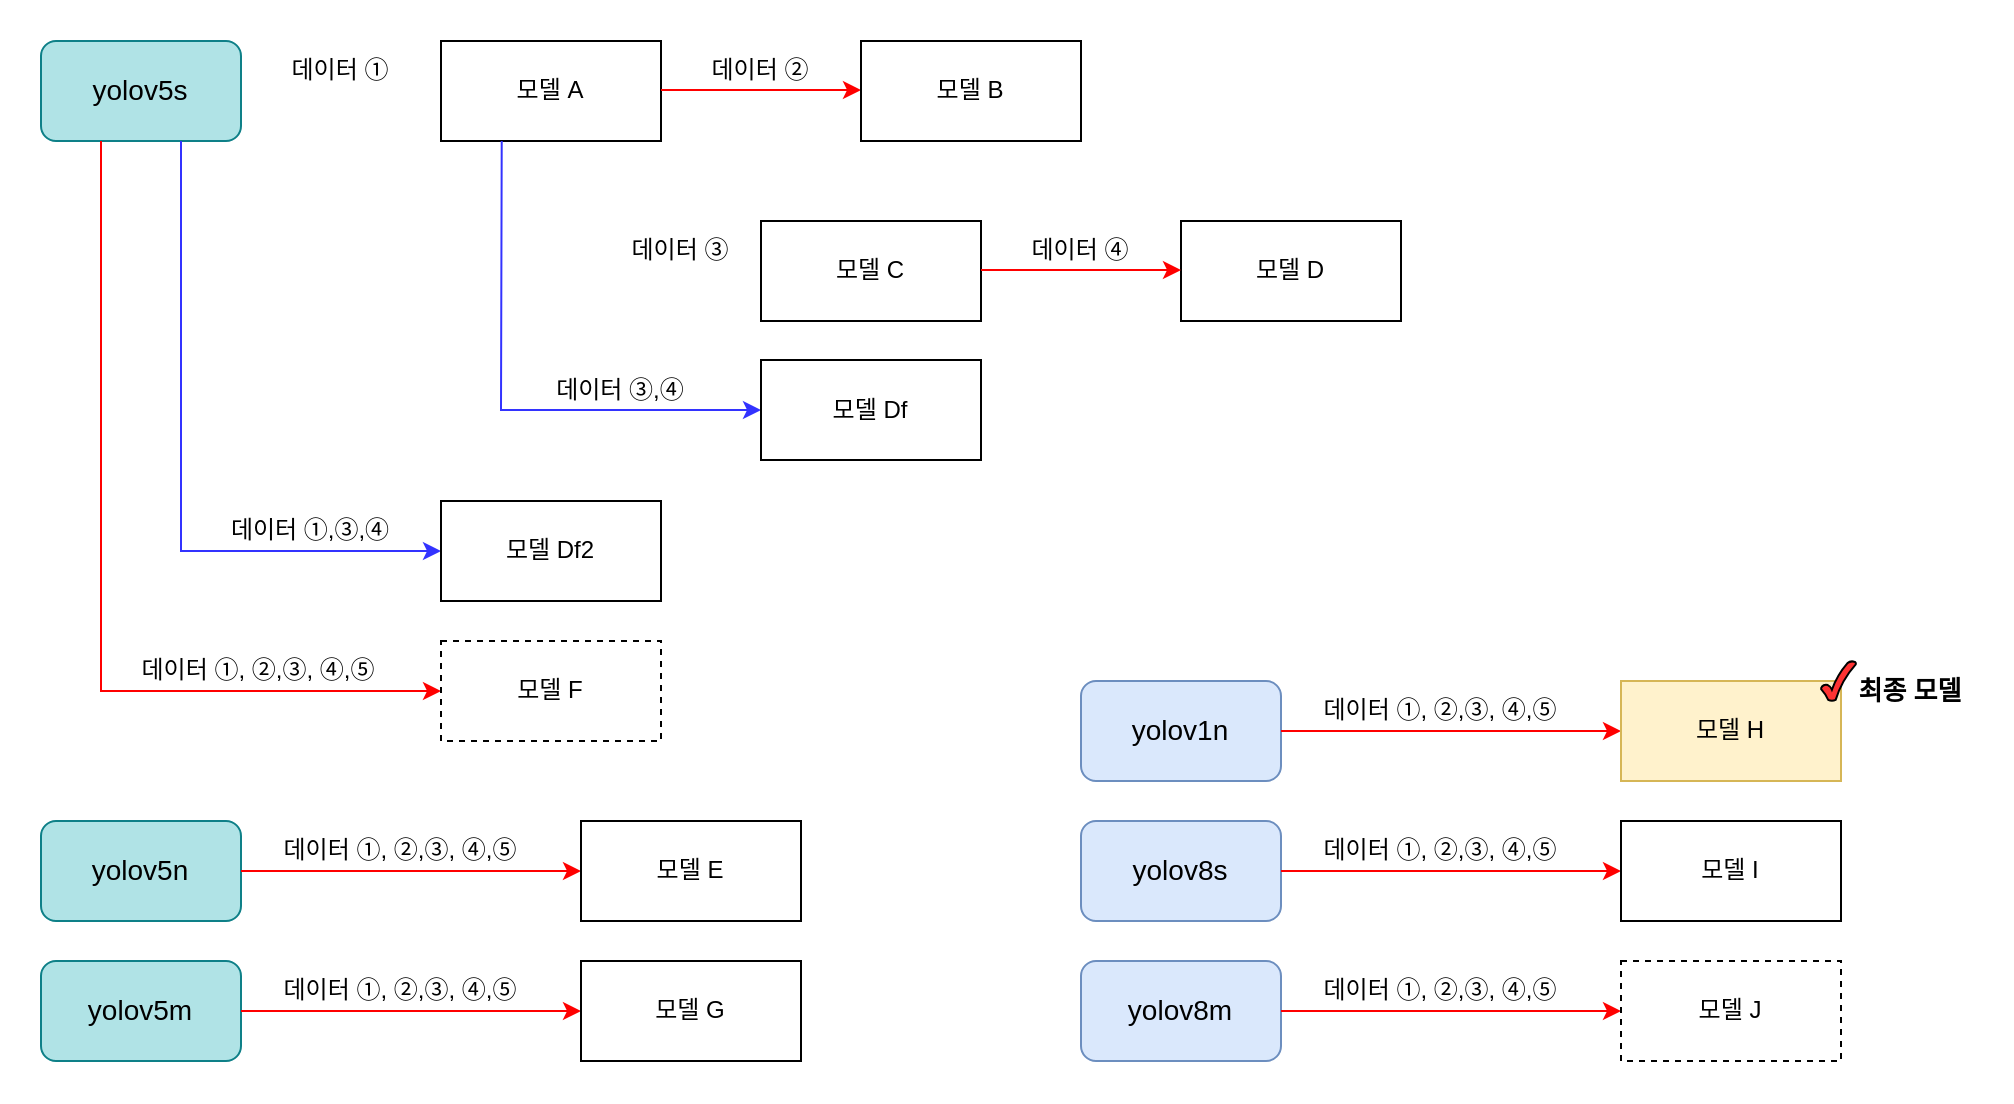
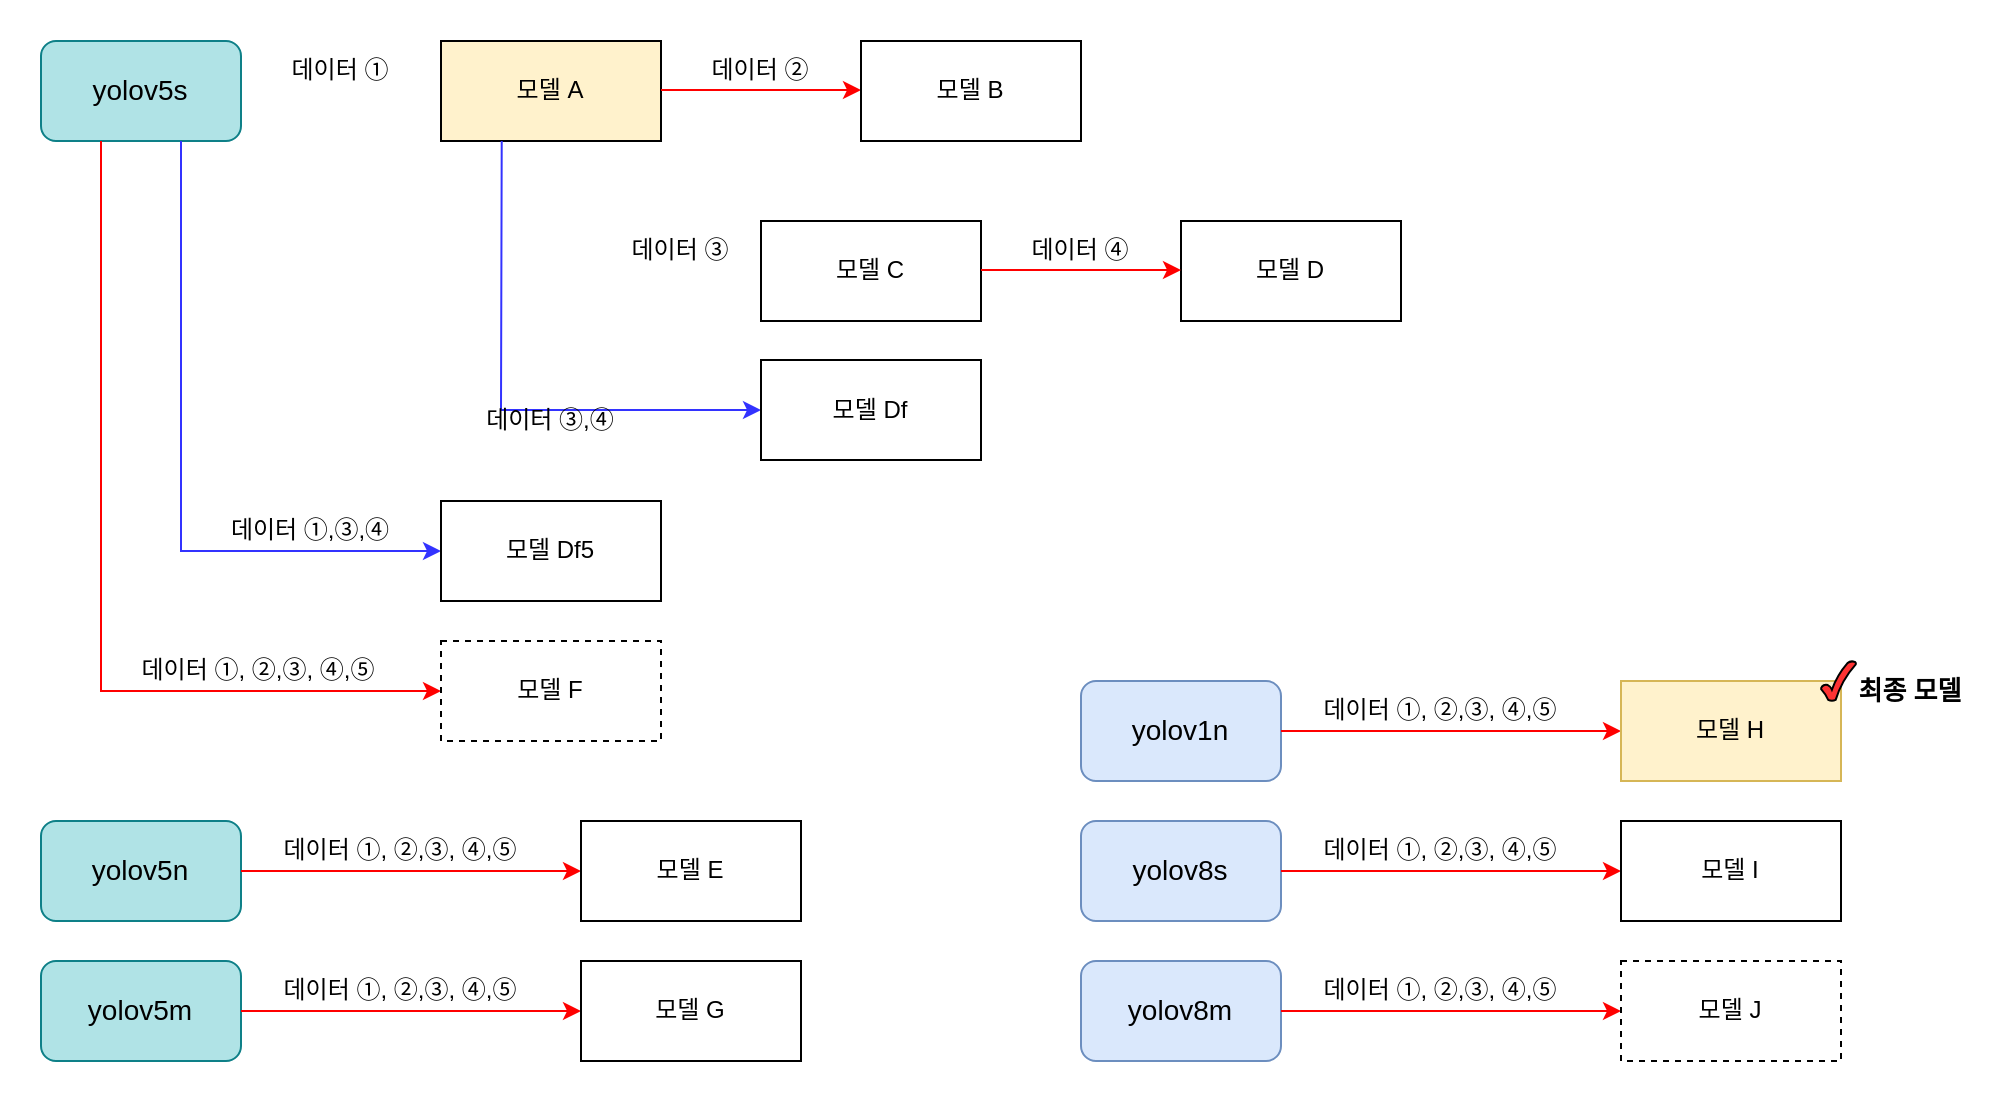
node "모델 A": fillcolor #ffffff -> #fff2cc
node "데이터 ③,④": moved (621, 390) -> (551, 420)
node "모델 Df2": label "모델 Df2" -> "모델 Df5"
